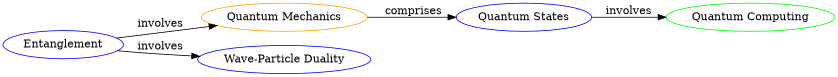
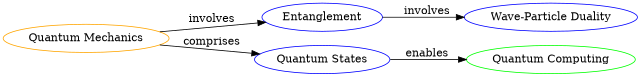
edge "Quantum States" -> "Quantum Computing": label "involves" -> "enables"
edge "Entanglement" -> "Quantum Mechanics": reversed
